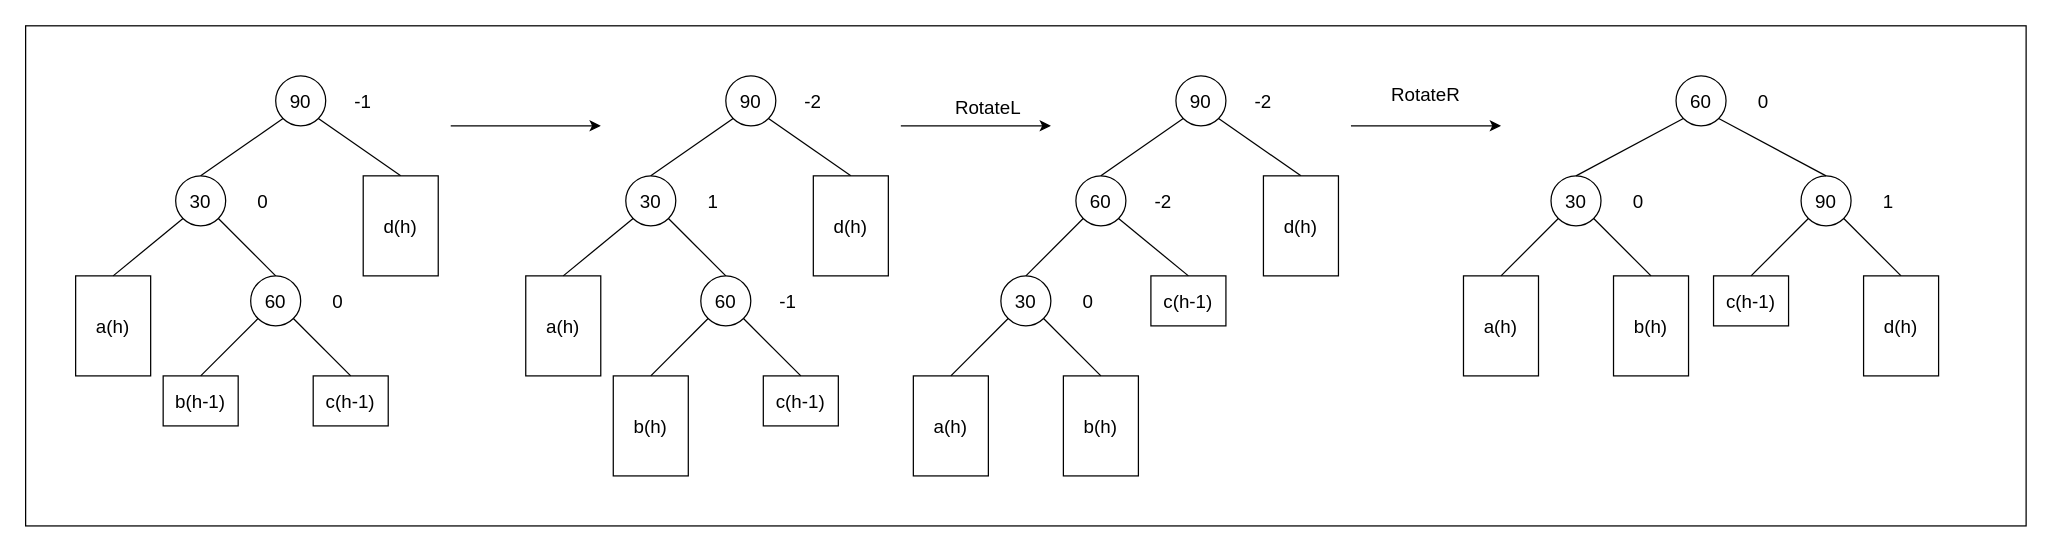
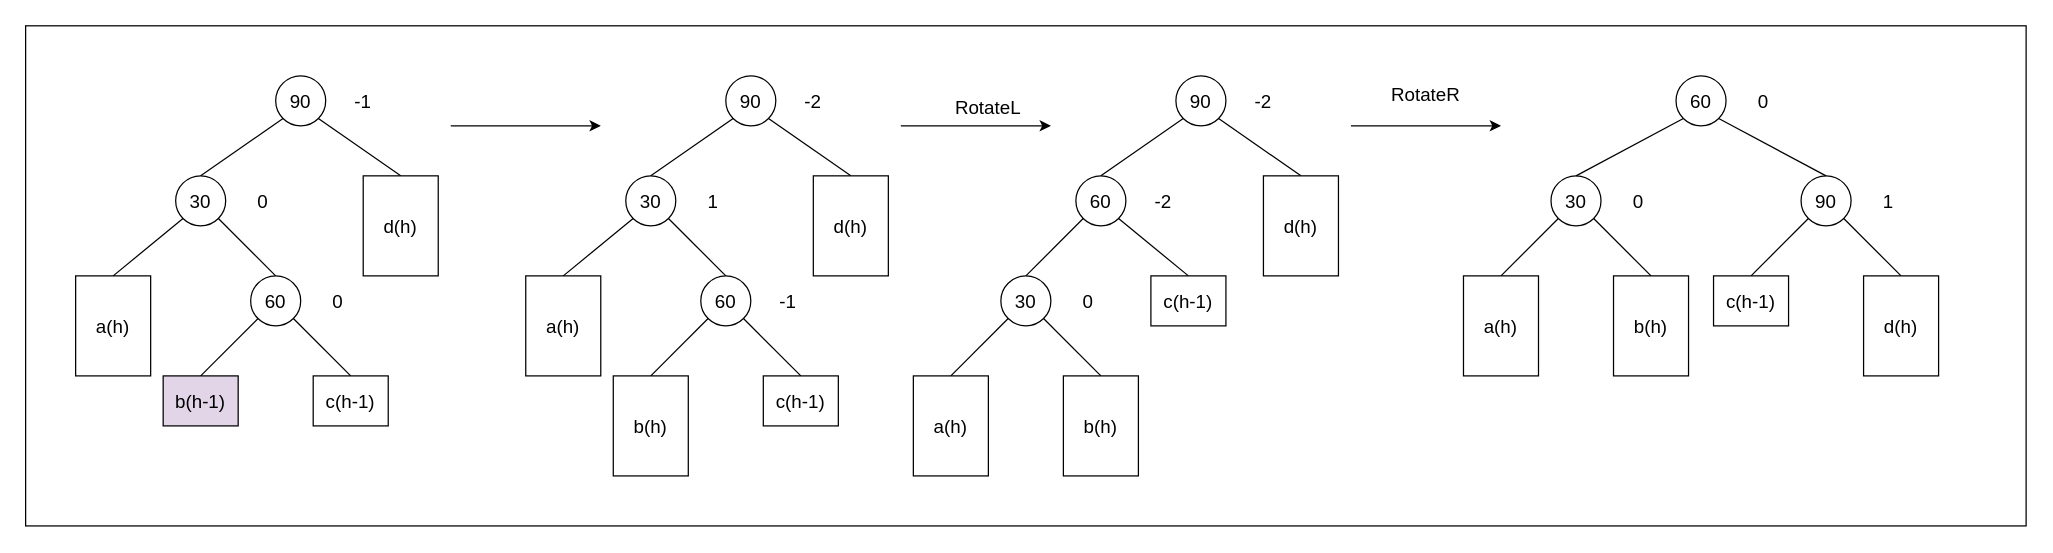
node "b(h-1)": fillcolor #ffffff -> #e1d5e7
